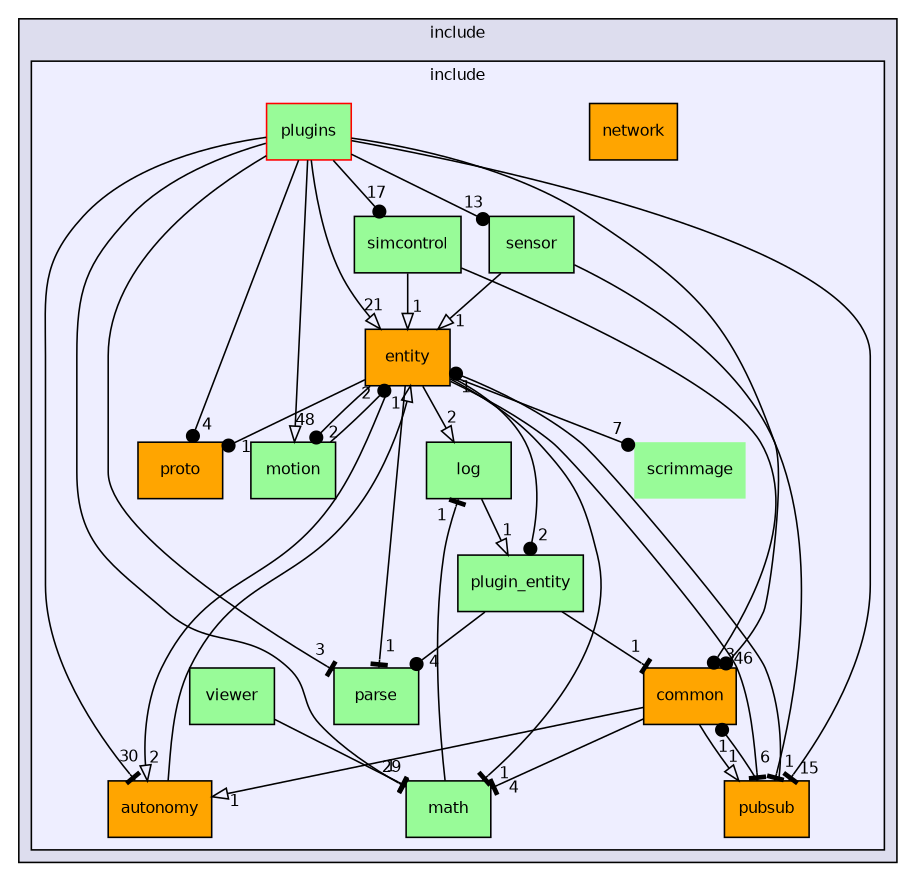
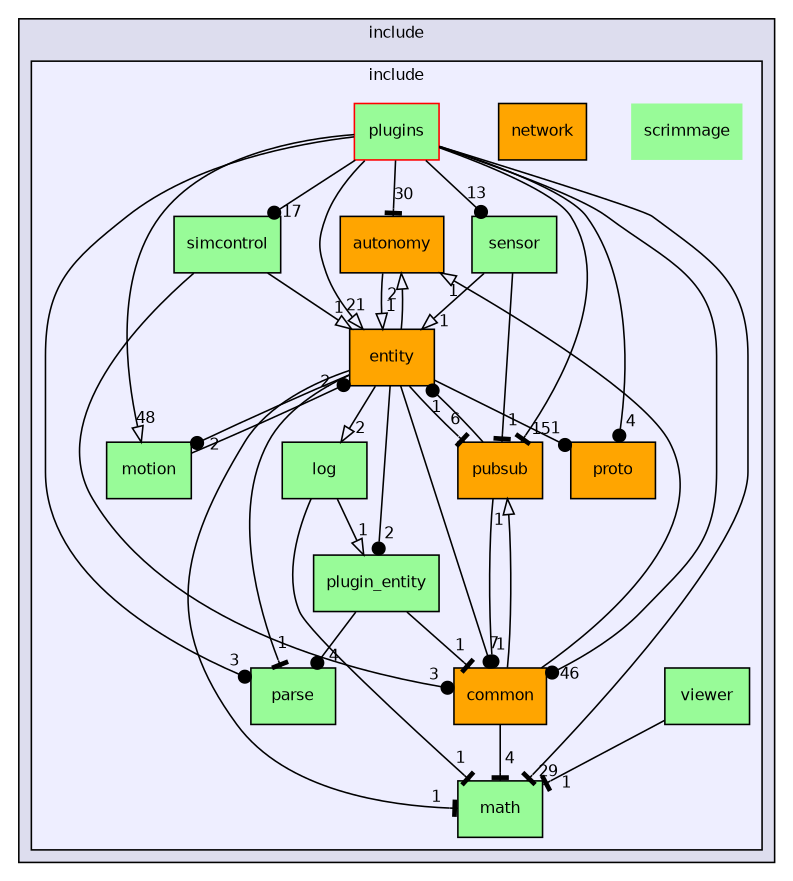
edge "entity" -> "scrimmage": now "entity" -> "common"
edge "plugins" -> "parse": arrowhead tee -> dot
edge "math" -> "log": reversed
